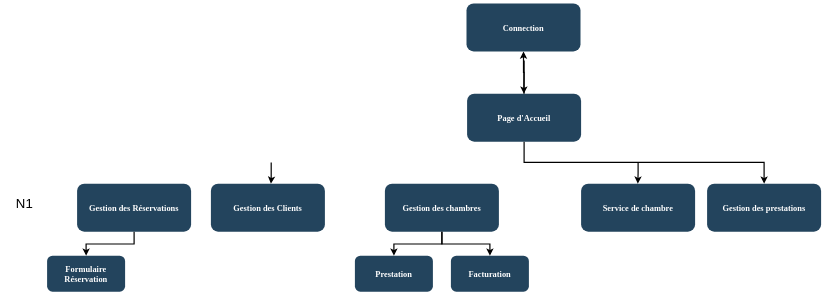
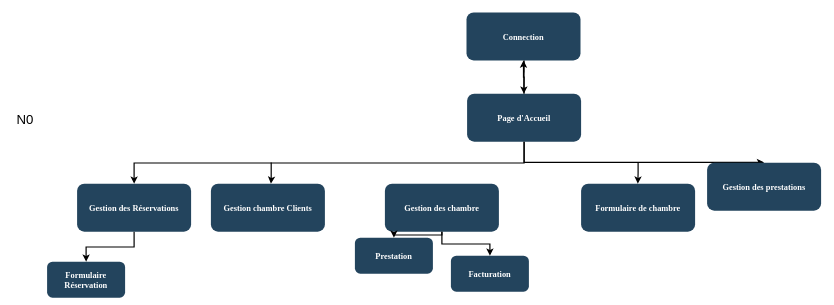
node "Connection": moved (524, 27) -> (524, 36)
node "N0": added
edge "Page d'Accueil" -> "Gestion des Réservations": added
node "N1": removed
node "Gestion des Clients": label "Gestion des Clients" -> "Gestion chambre Clients"
node "Gestion des chambres": label "Gestion des chambres" -> "Gestion des chambre"
node "Service de chambre": label "Service de chambre" -> "Formulaire de chambre"
node "Gestion des prestations": moved (764, 208) -> (764, 187)
node "Formulaire Réservation": moved (86, 274) -> (86, 280)
node "Prestation": moved (394, 274) -> (394, 256)
